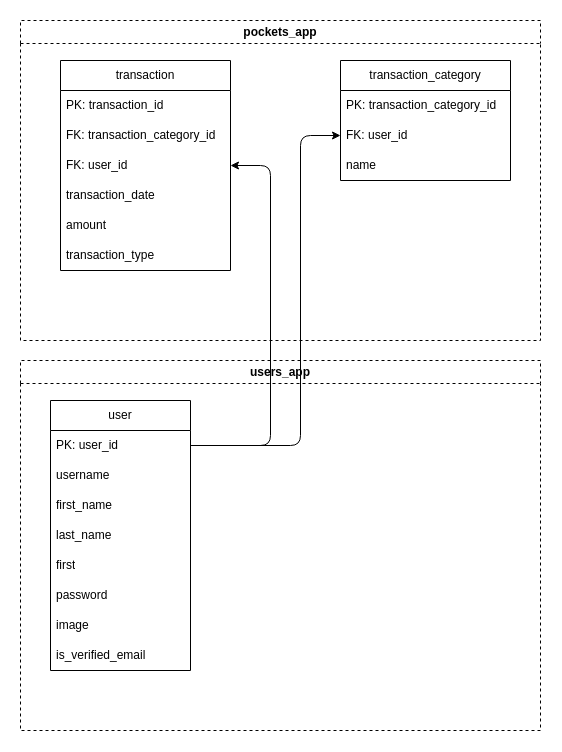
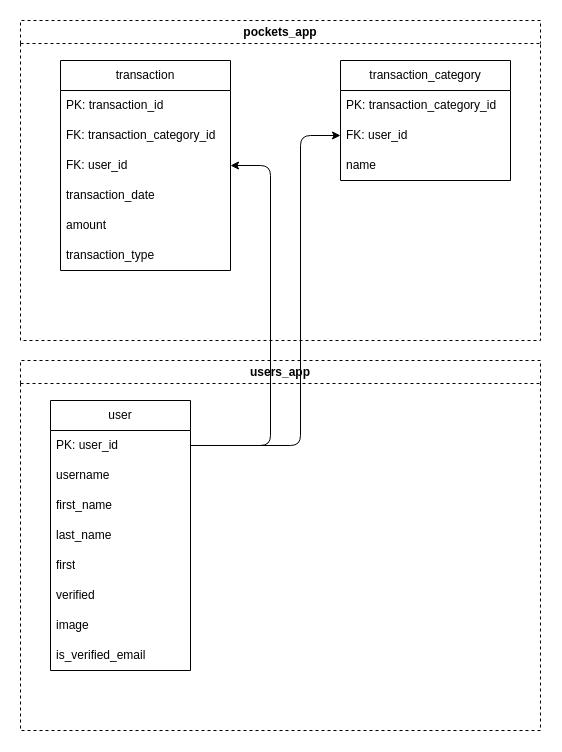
node "password": label "password" -> "verified"
